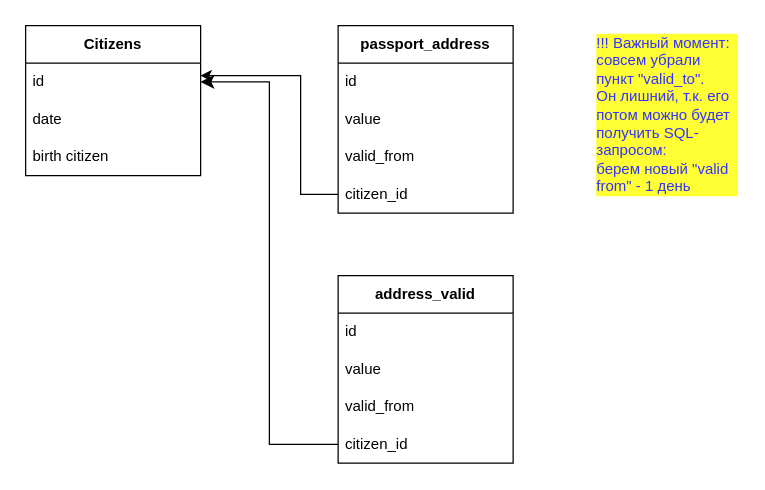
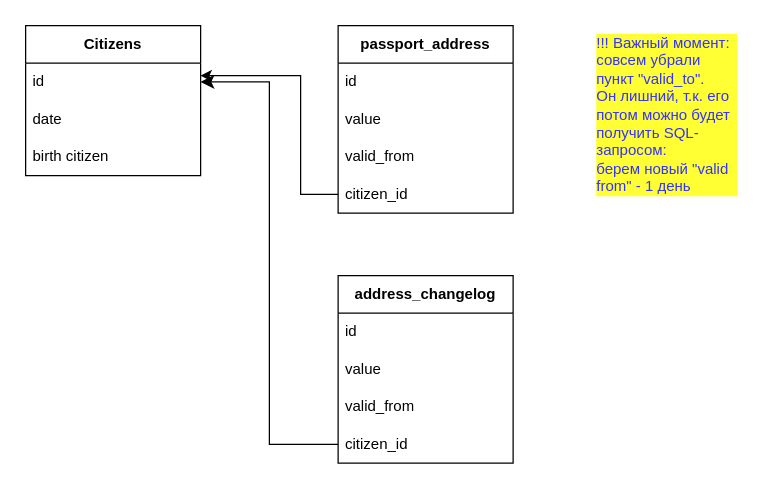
node "address_valid": label "address_valid" -> "address_changelog"
